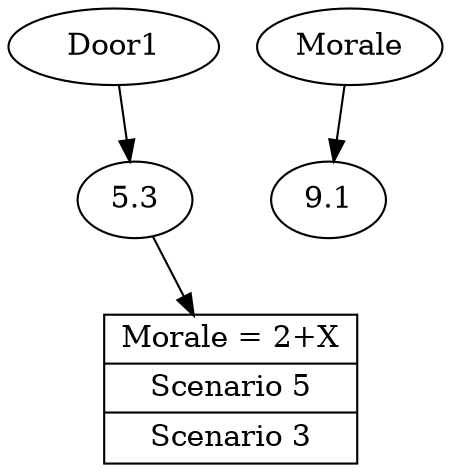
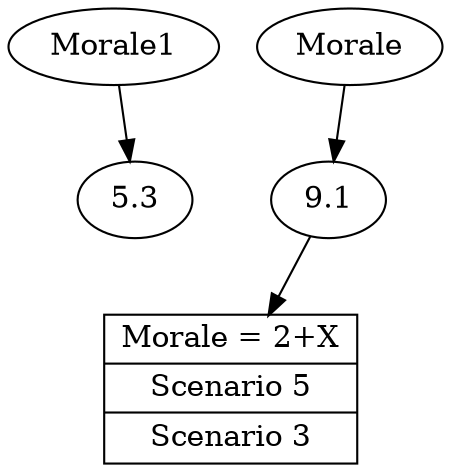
node "Door1": label "Door1" -> "Morale1"
edge "5.3" -> "Morale = 2+X": now "9.1" -> "Morale = 2+X"
